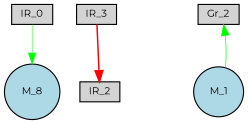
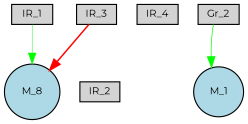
node "IR_0": label "IR_0" -> "IR_1"
node "IR_4": added
edge "IR_3" -> "IR_2": now "IR_3" -> "M_8"
edge "M_1" -> "Gr_2": reversed
